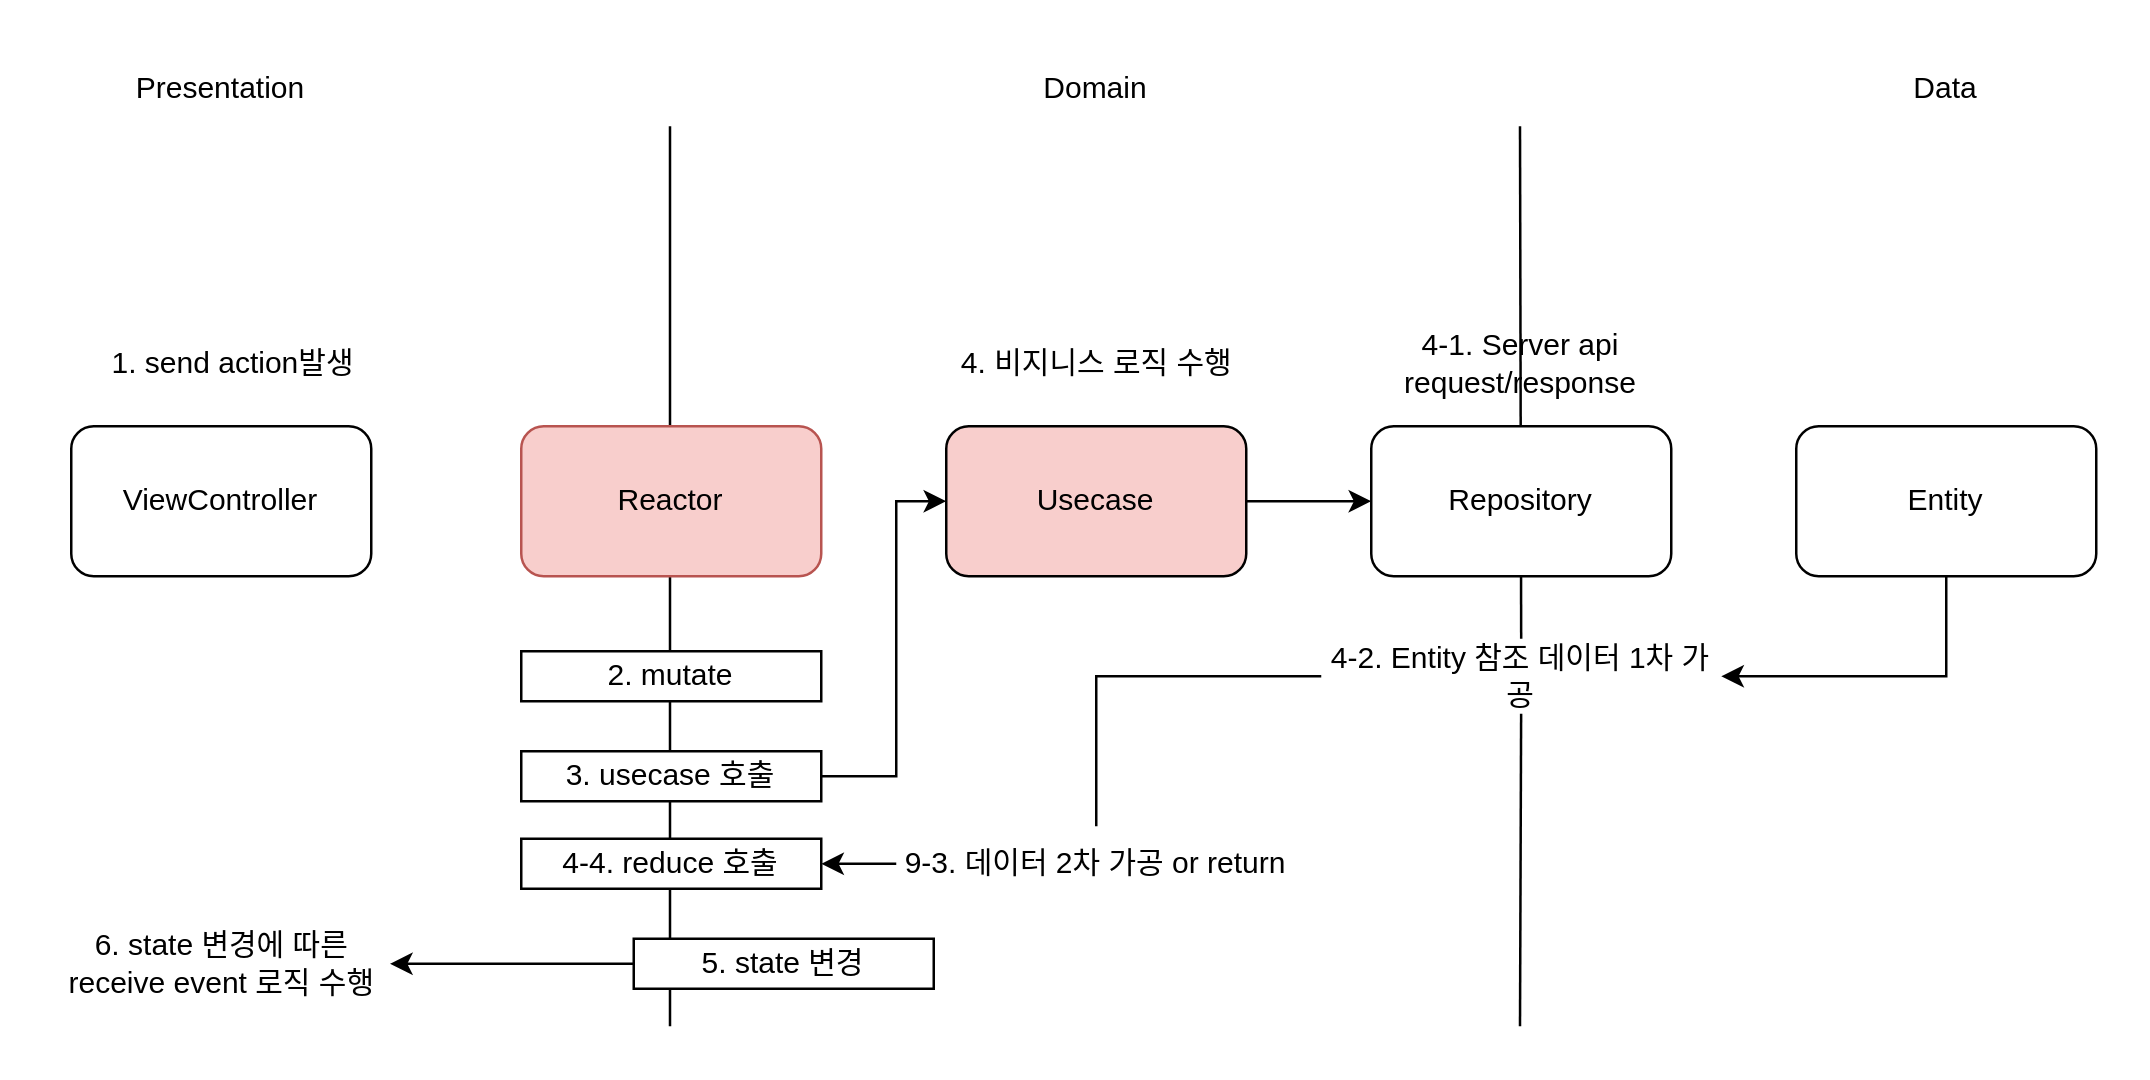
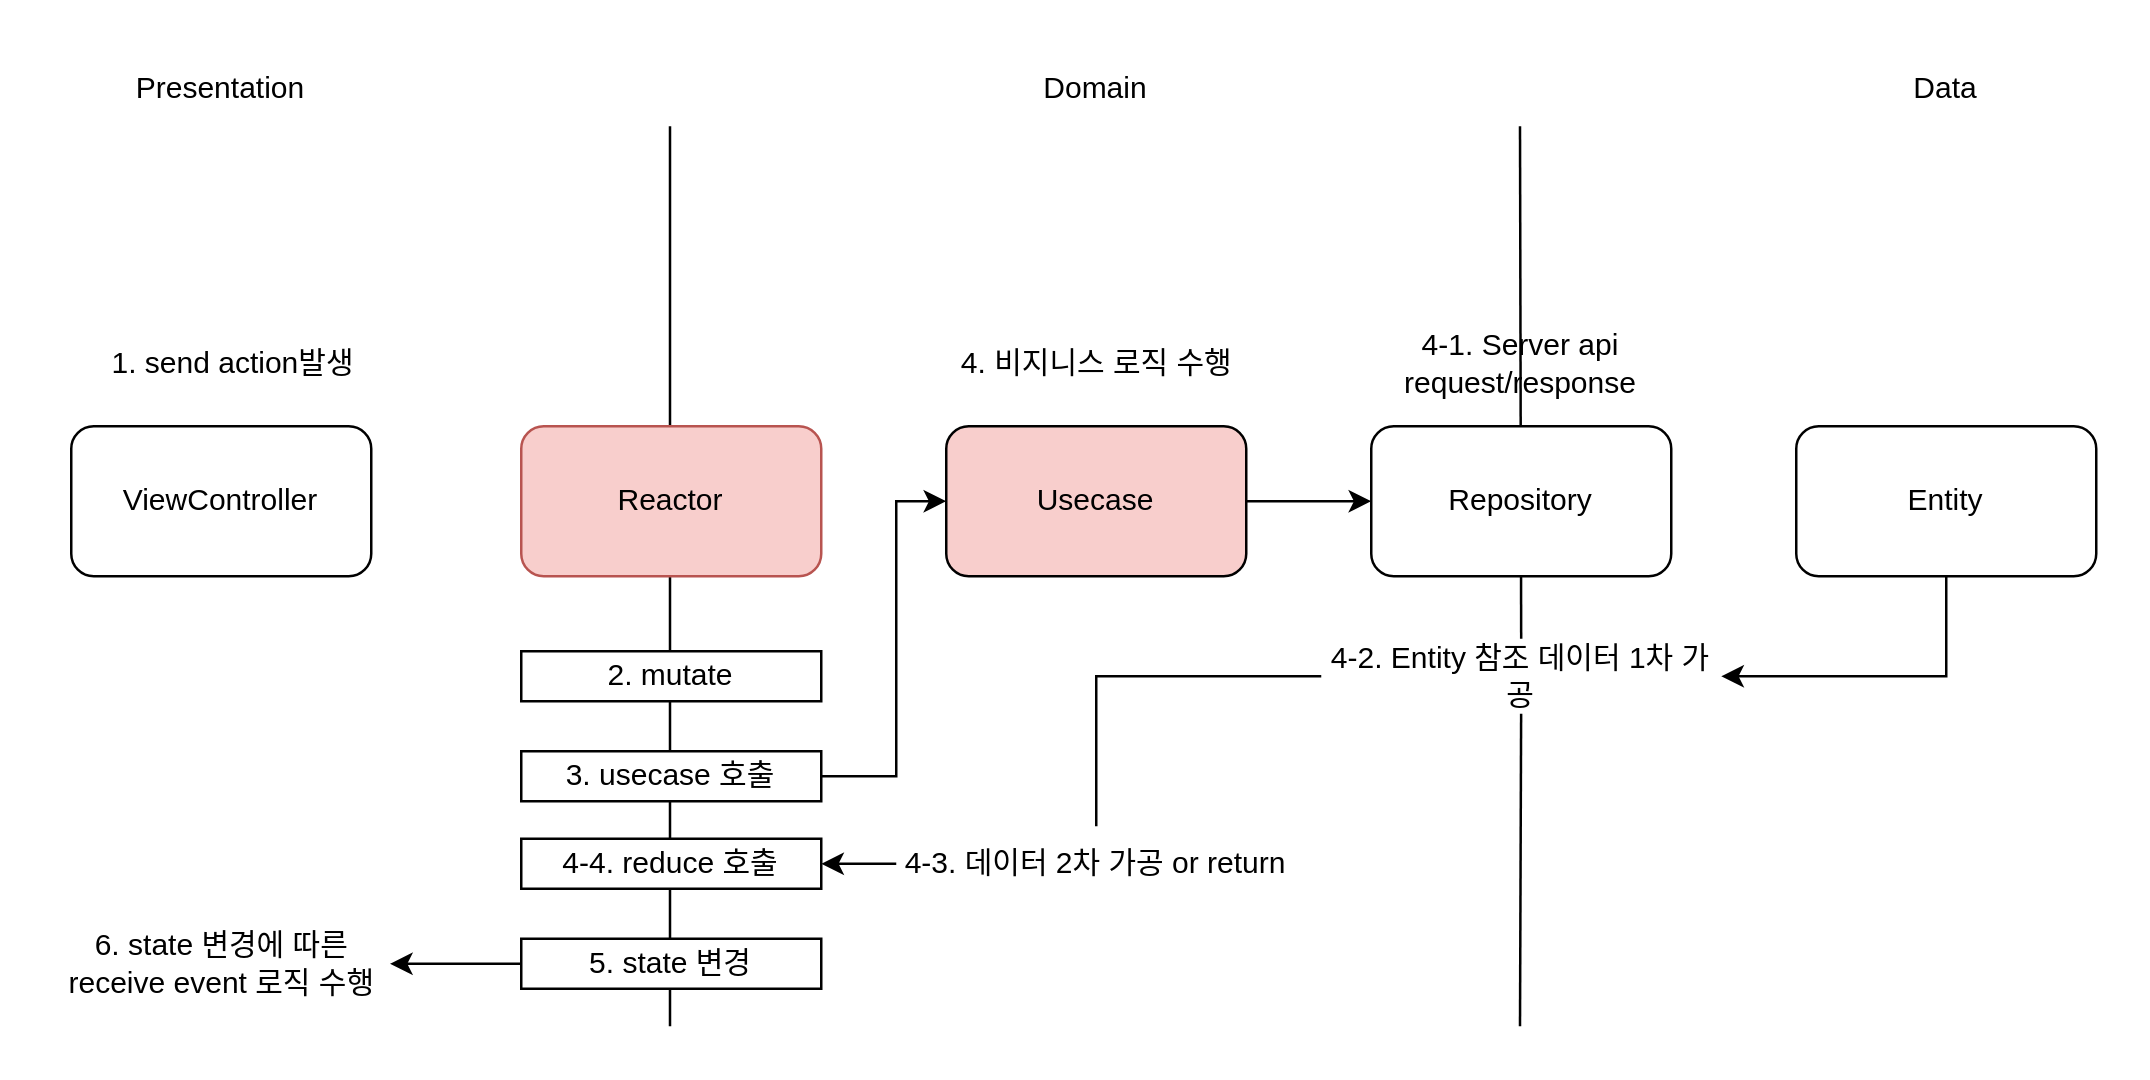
node "9-3. 데이터 2차 가공 or return": label "9-3. 데이터 2차 가공 or return" -> "4-3. 데이터 2차 가공 or return"
node "5. state 변경": moved (784, 964) -> (671, 964)
